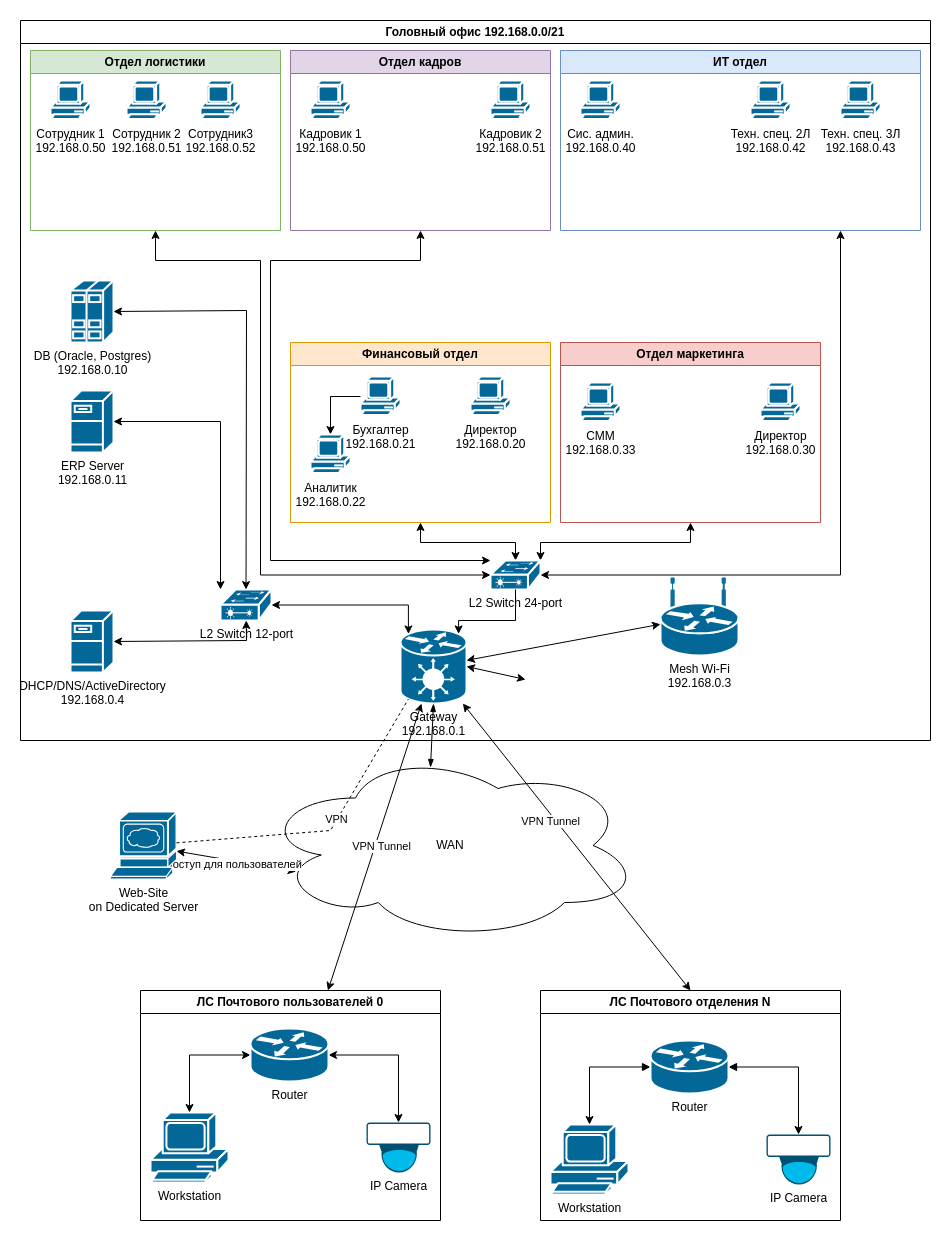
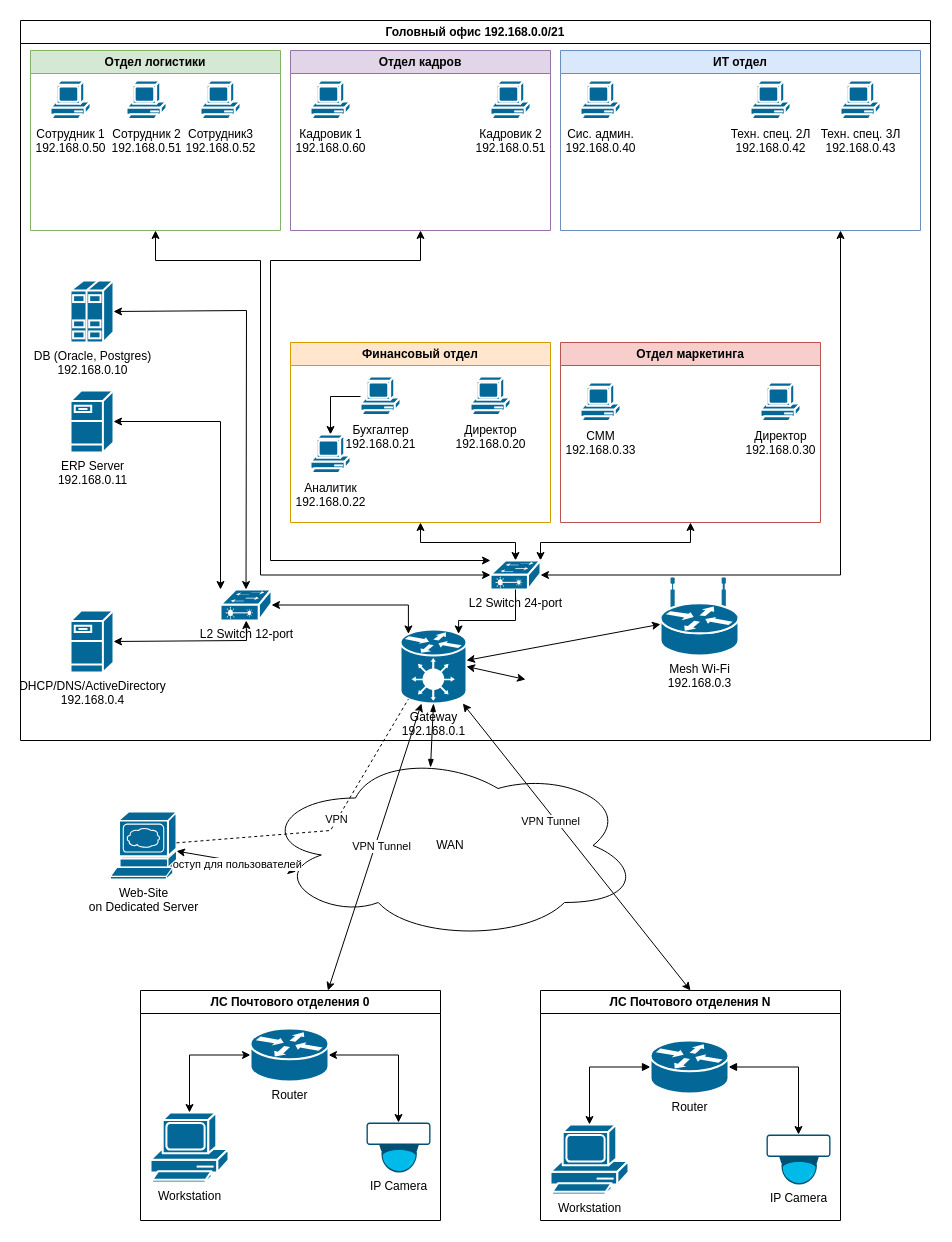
node "Кадровик 1 192.168.0.50": label "Кадровик 1 192.168.0.50" -> "Кадровик 1 192.168.0.60"
node "ЛС Почтового пользователей 0": label "ЛС Почтового пользователей 0" -> "ЛС Почтового отделения 0"
